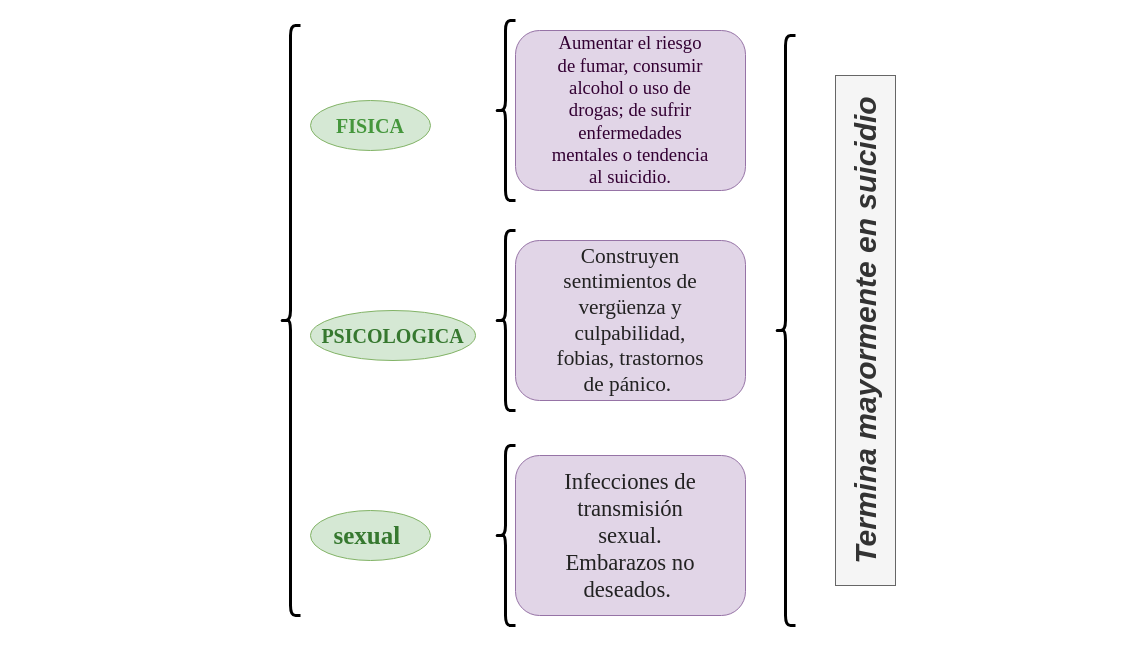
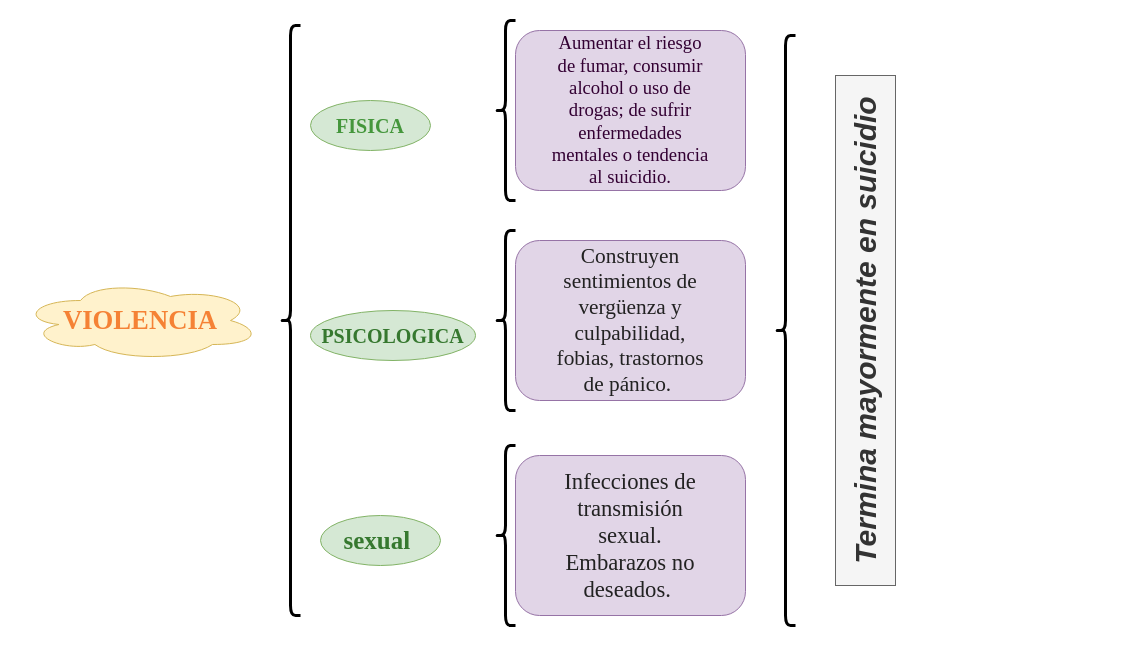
node "VIOLENCIA": added
node "sexual": moved (371, 536) -> (381, 541)
